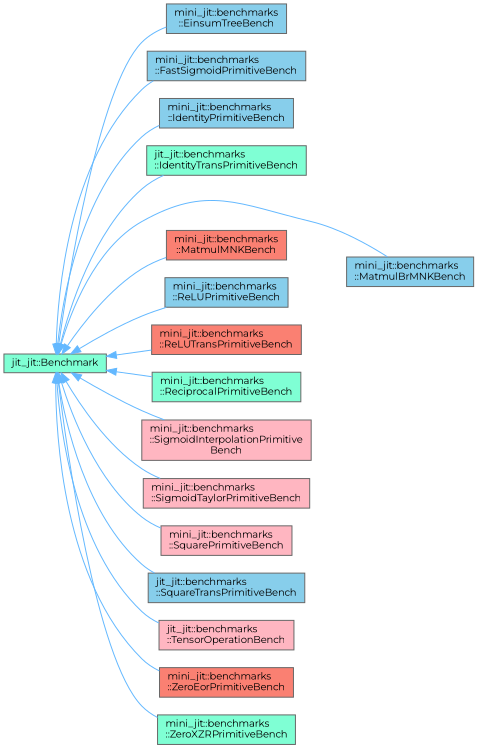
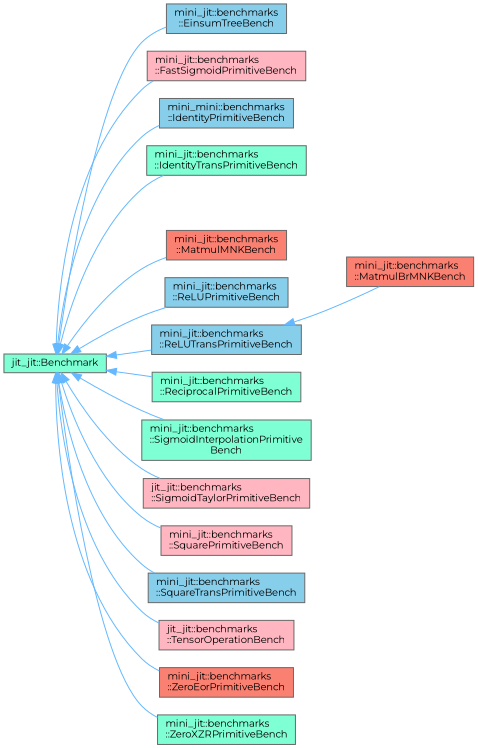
node "mini_jit::benchmarks ::FastSigmoidPrimitiveBench": fillcolor skyblue -> lightpink
node "mini_jit::benchmarks ::IdentityPrimitiveBench": label "mini_jit::benchmarks ::IdentityPrimitiveBench" -> "mini_mini::benchmarks ::IdentityPrimitiveBench"
node "jit_jit::benchmarks ::IdentityTransPrimitiveBench": label "jit_jit::benchmarks ::IdentityTransPrimitiveBench" -> "mini_jit::benchmarks ::IdentityTransPrimitiveBench"
edge "mini_jit::benchmarks ::MatmulBrMNKBench" -> "jit_jit::Benchmark": now "mini_jit::benchmarks ::MatmulBrMNKBench" -> "mini_jit::benchmarks ::ReLUTransPrimitiveBench"
node "mini_jit::benchmarks ::MatmulBrMNKBench": fillcolor skyblue -> salmon
node "mini_jit::benchmarks ::ReLUTransPrimitiveBench": fillcolor salmon -> skyblue
node "mini_jit::benchmarks ::SigmoidInterpolationPrimitive Bench": fillcolor lightpink -> aquamarine
node "mini_jit::benchmarks ::SigmoidTaylorPrimitiveBench": label "mini_jit::benchmarks ::SigmoidTaylorPrimitiveBench" -> "jit_jit::benchmarks ::SigmoidTaylorPrimitiveBench"
node "jit_jit::benchmarks ::SquareTransPrimitiveBench": label "jit_jit::benchmarks ::SquareTransPrimitiveBench" -> "mini_jit::benchmarks ::SquareTransPrimitiveBench"
